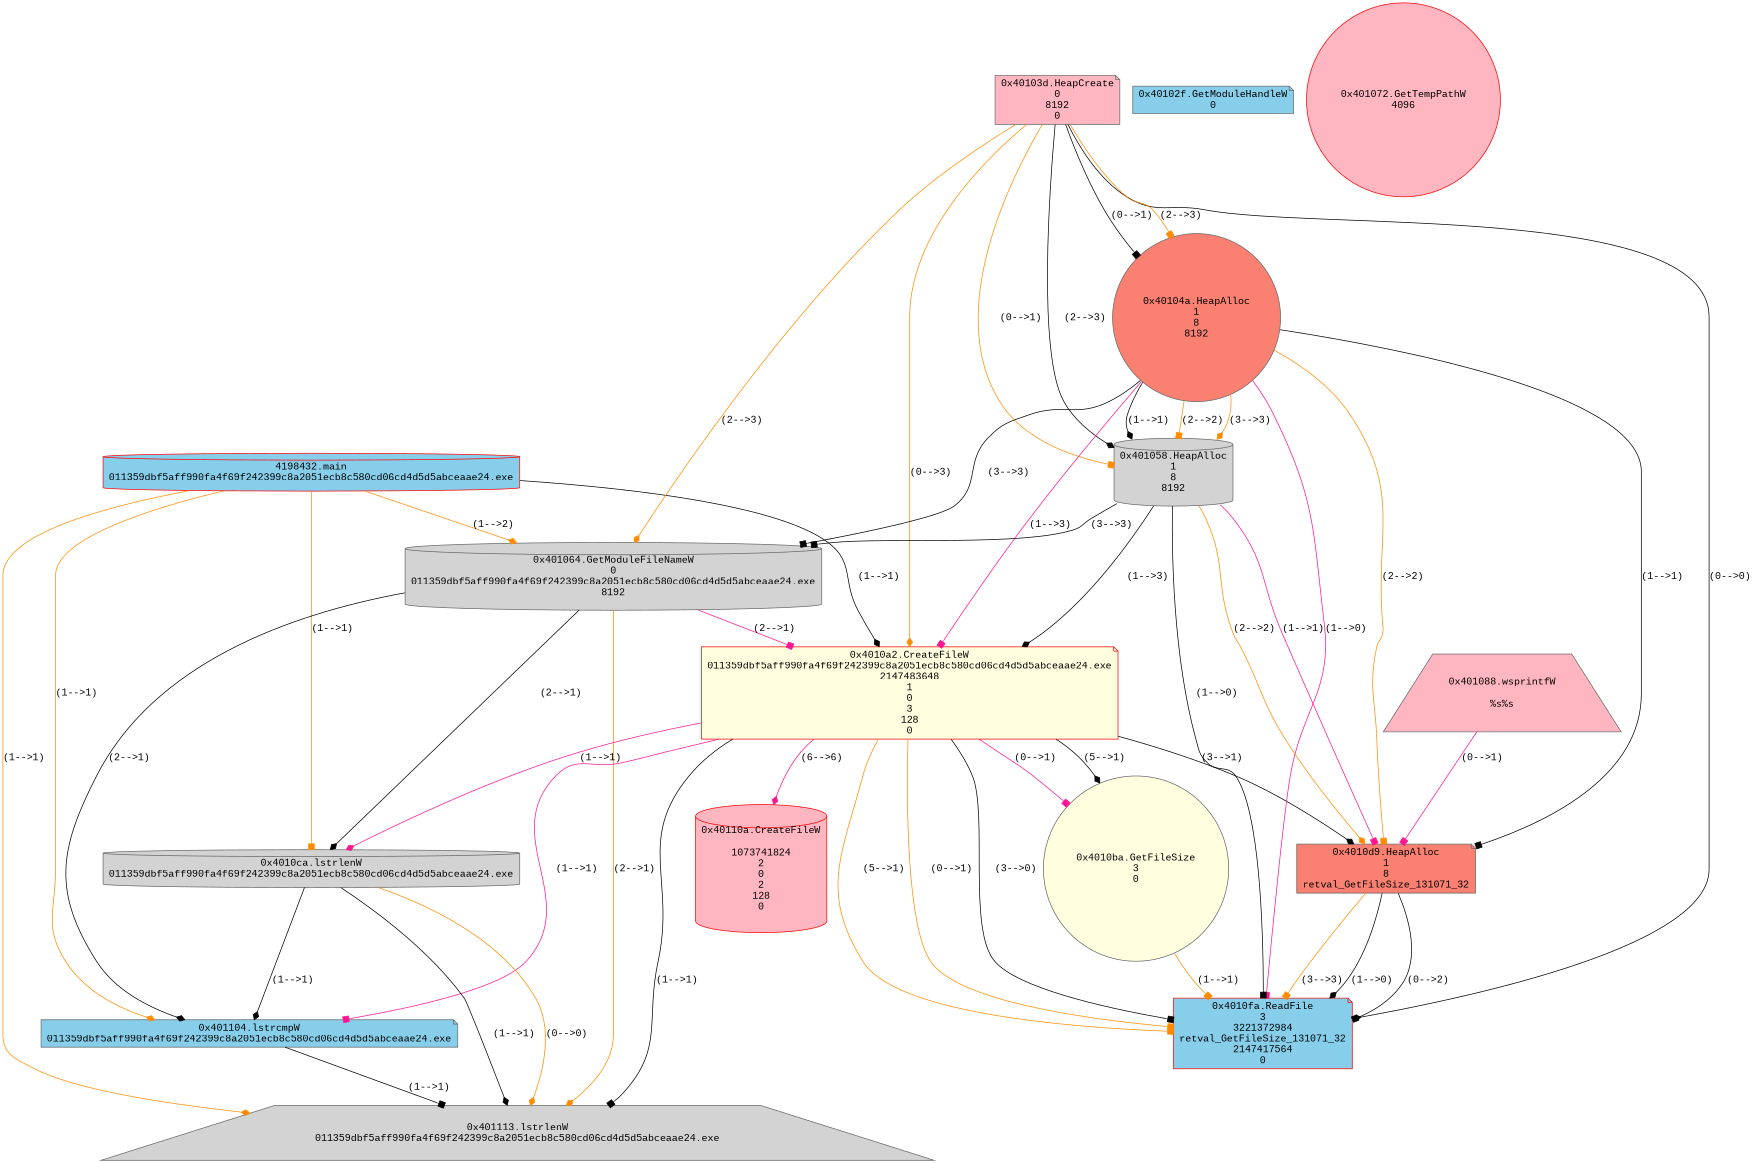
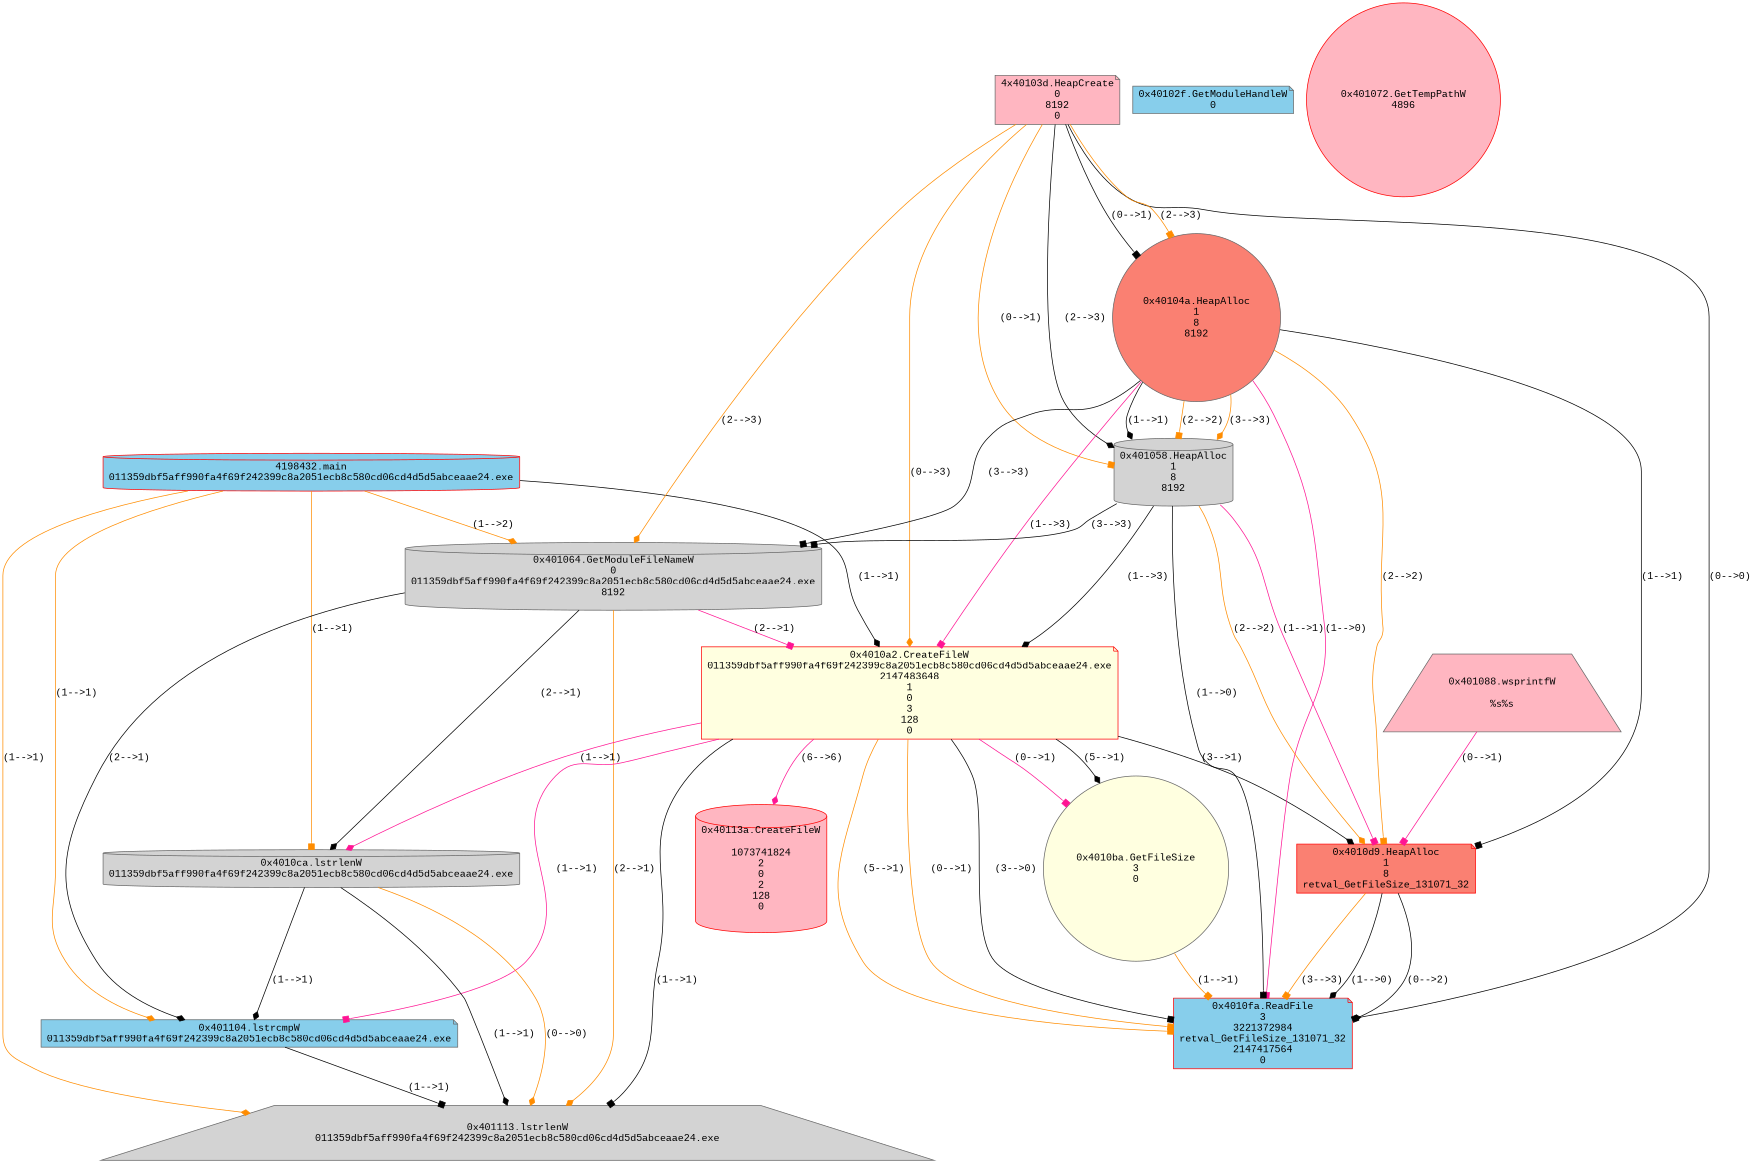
node "0x40103d.HeapCreate 0 8192 0": label "0x40103d.HeapCreate 0 8192 0" -> "4x40103d.HeapCreate 0 8192 0"
node "0x401072.GetTempPathW 4096": label "0x401072.GetTempPathW 4096" -> "0x401072.GetTempPathW 4896"
node "0x40110a.CreateFileW 1073741824 2 0 2 128 0": label "0x40110a.CreateFileW 1073741824 2 0 2 128 0" -> "0x40113a.CreateFileW 1073741824 2 0 2 128 0"
node "0x4010d9.HeapAlloc 1 8 retval_GetFileSize_131071_32": color gray40 -> red
